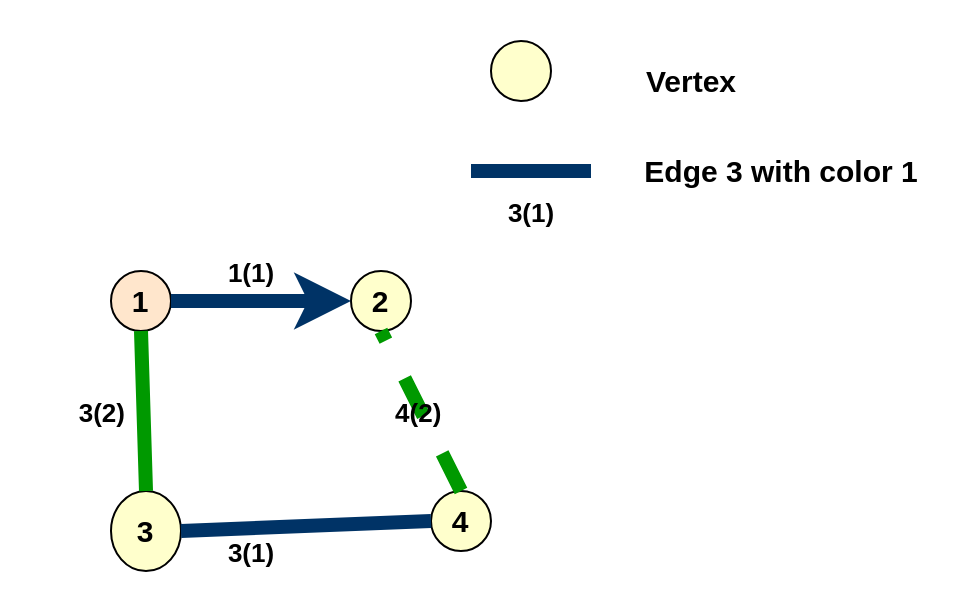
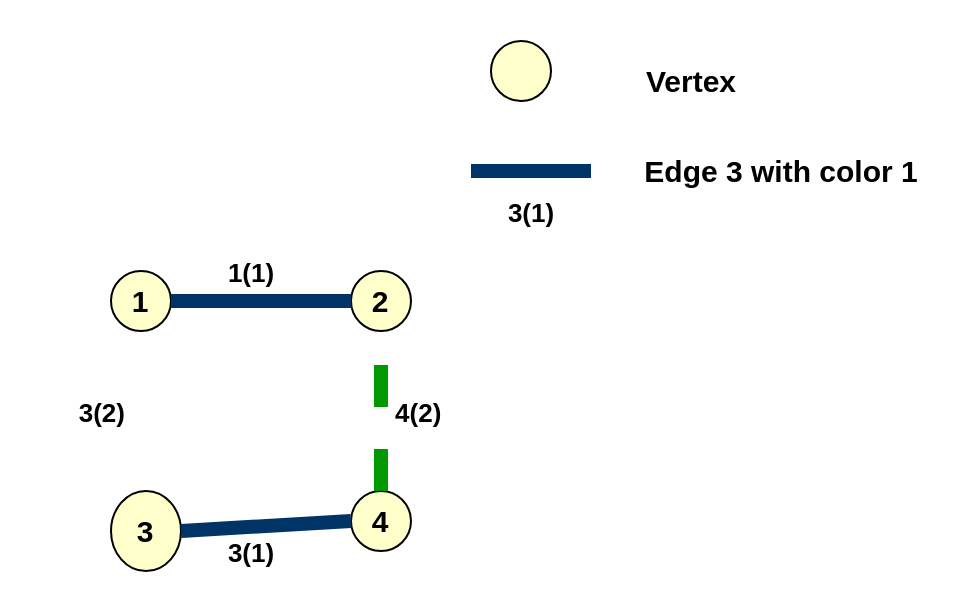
node "1": fillcolor #ffe6cc -> #ffffcc
edge "1" -> "2": arrowhead classic -> none
edge "1" -- "3": removed
node "4": moved (461, 521) -> (381, 521)
